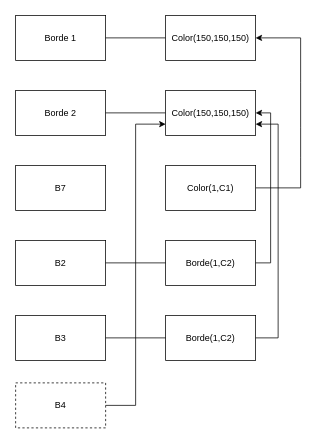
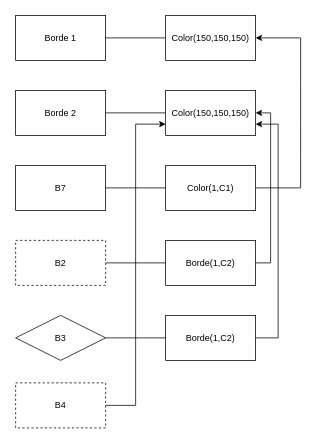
edge "B7" -- "Color(1,C1)": added
node "B2": style solid -> dashed
node "B3": shape rectangle -> diamond
